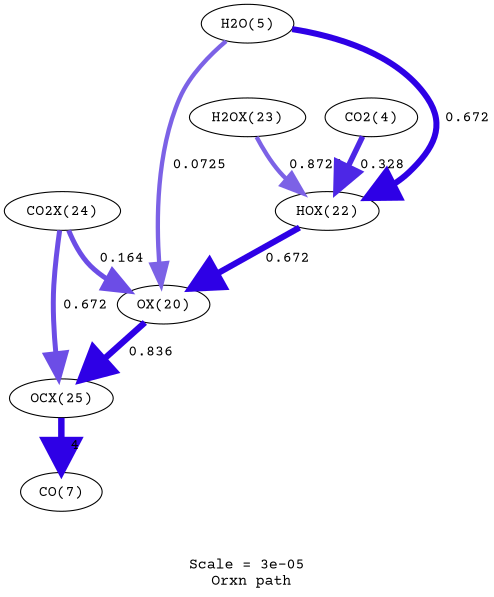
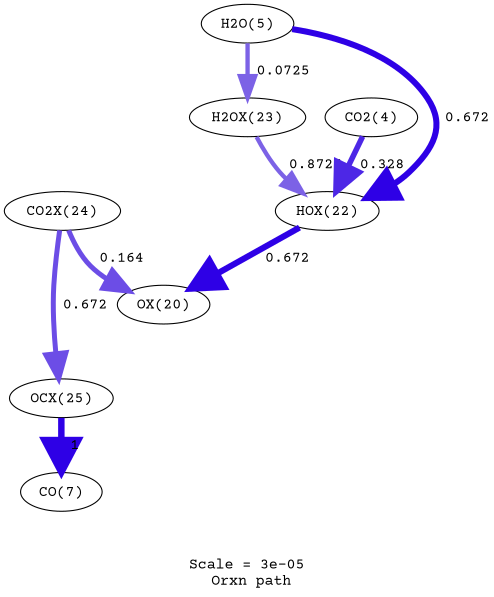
edge "H2O(5)" -> "OX(20)": now "H2O(5)" -> "H2OX(23)"
edge "OX(20)" -> "OCX(25)": removed, label "0.836"
edge "OCX(25)" -> "CO(7)": label " 4" -> " 1"
